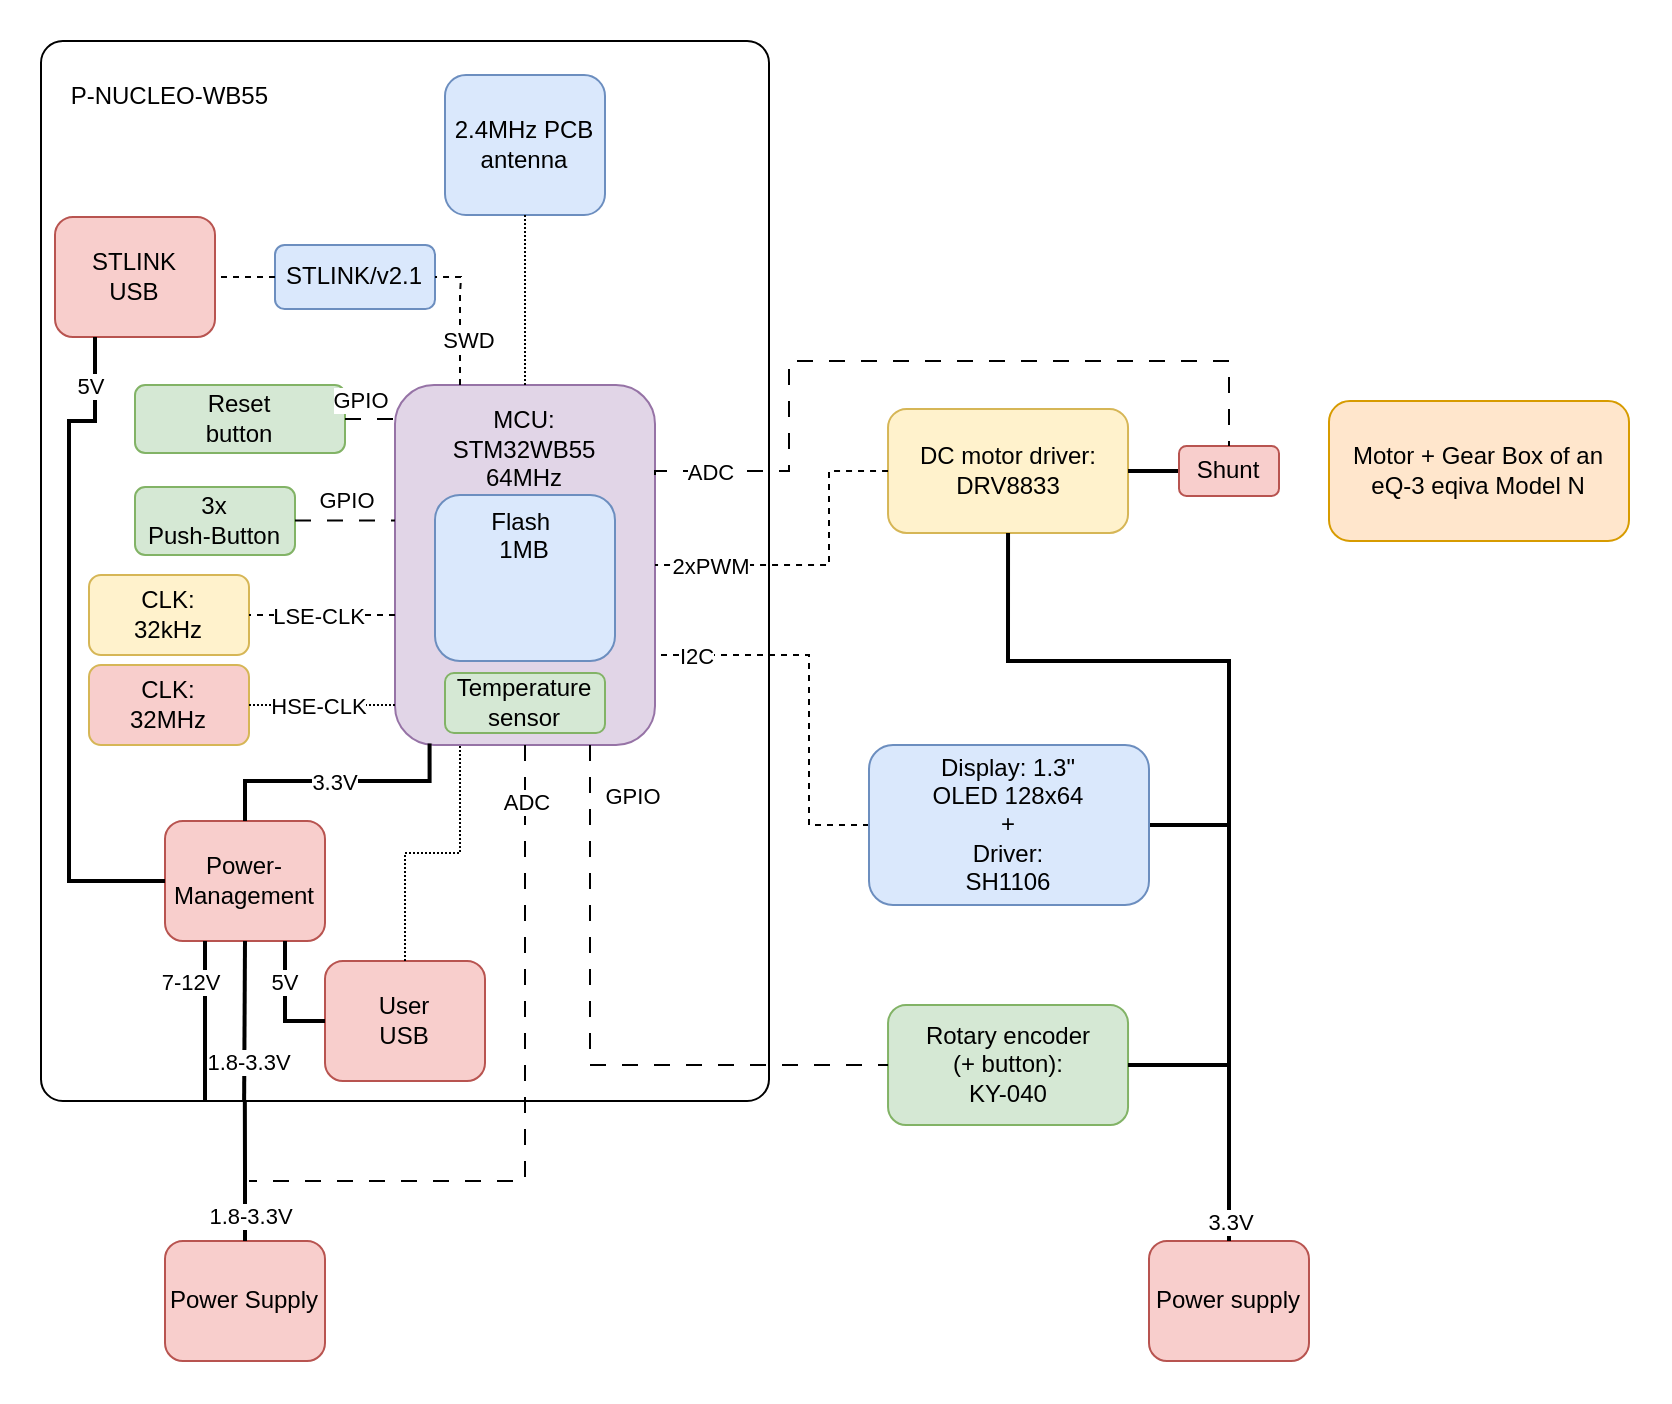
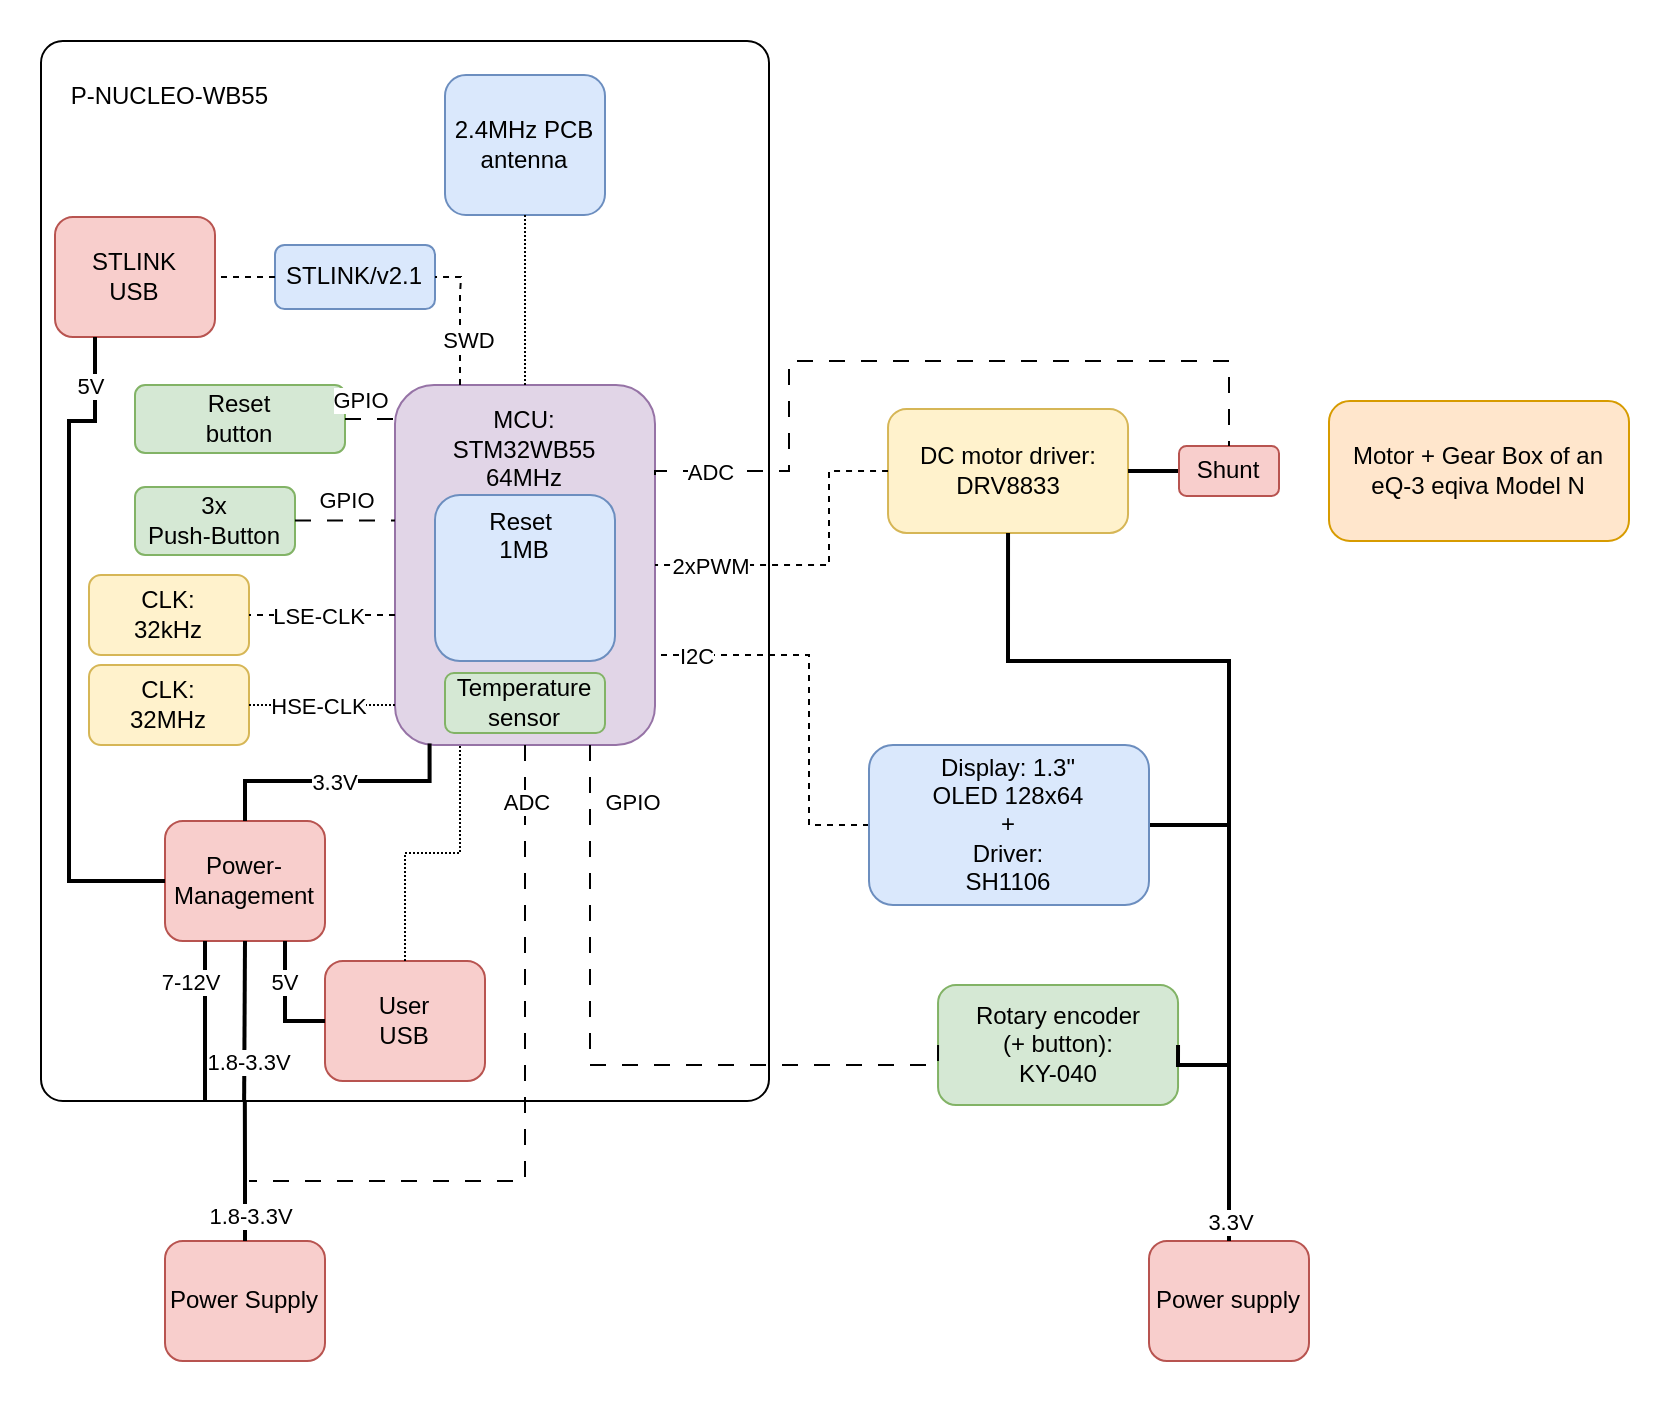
node "Flash 1MB": label "Flash 1MB" -> "Reset 1MB"
node "CLK: 32MHz": fillcolor #f8cecc -> #fff2cc
node "Rotary encoder (+ button): KY-040": moved (1008, 1065) -> (1058, 1045)
